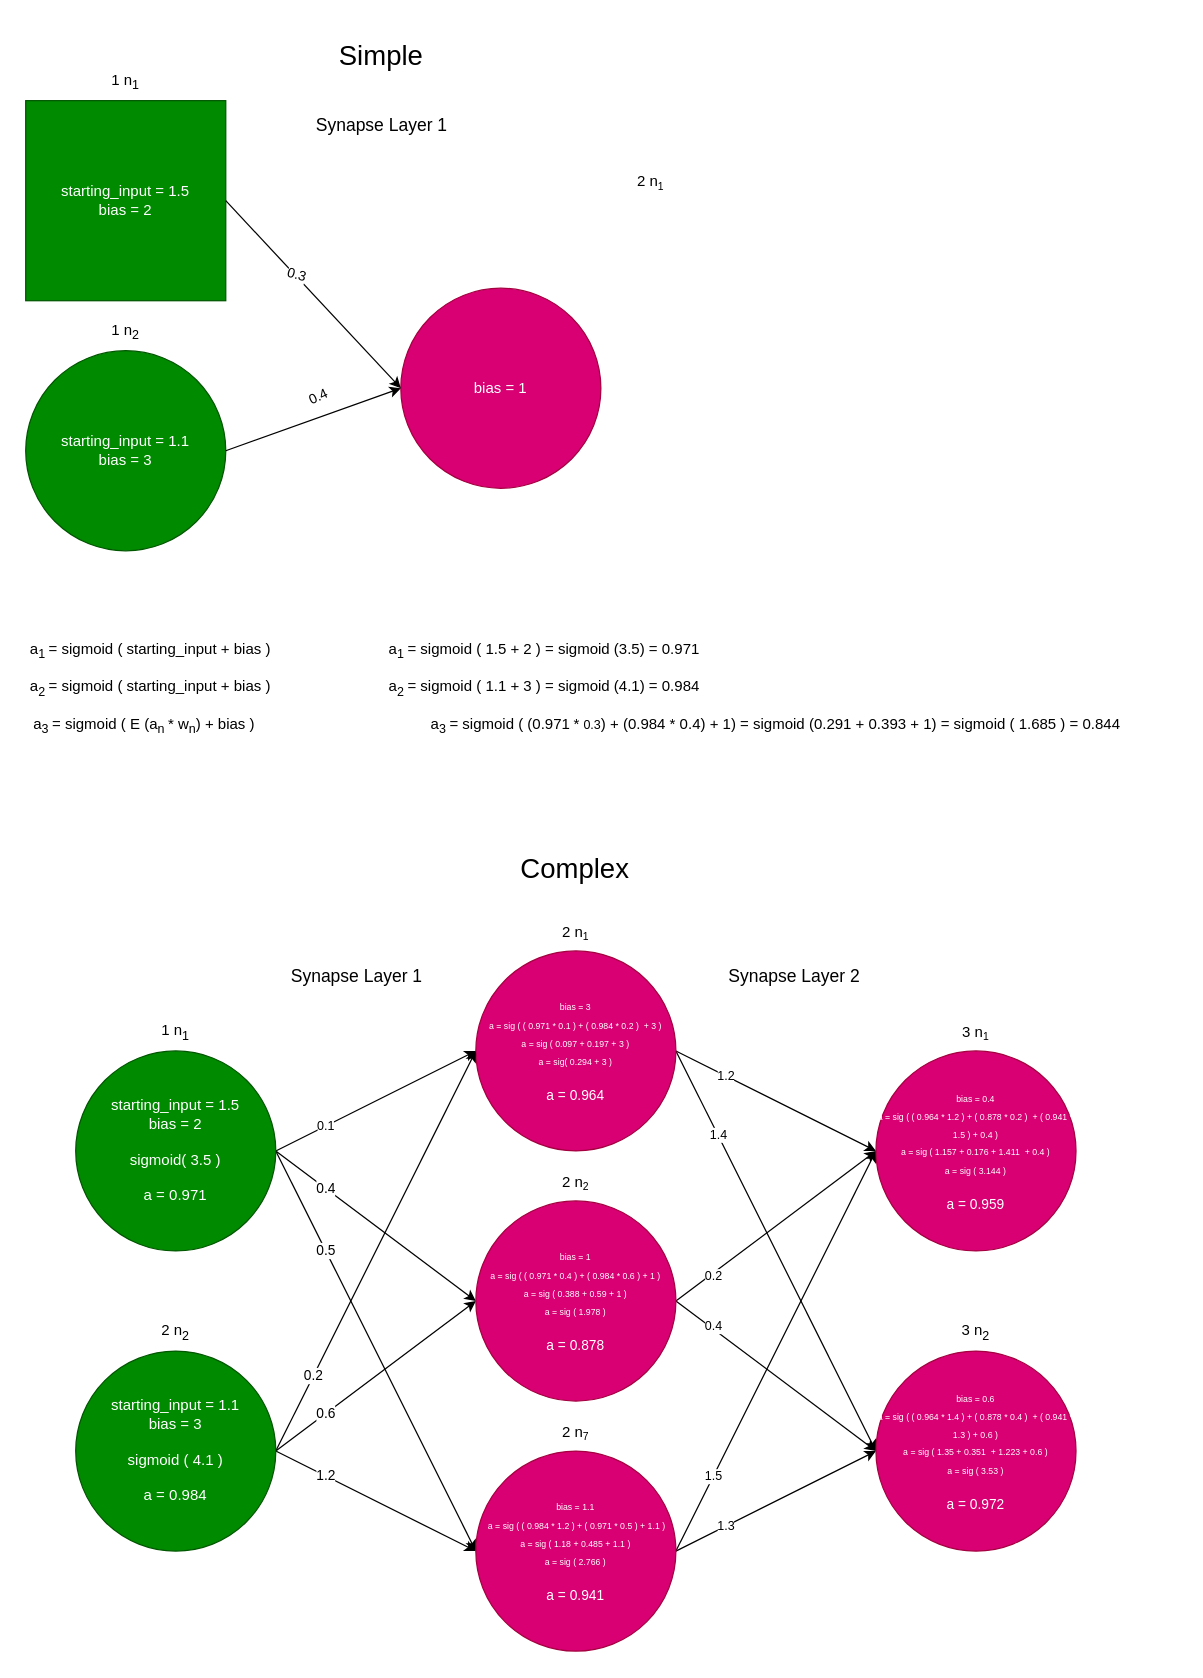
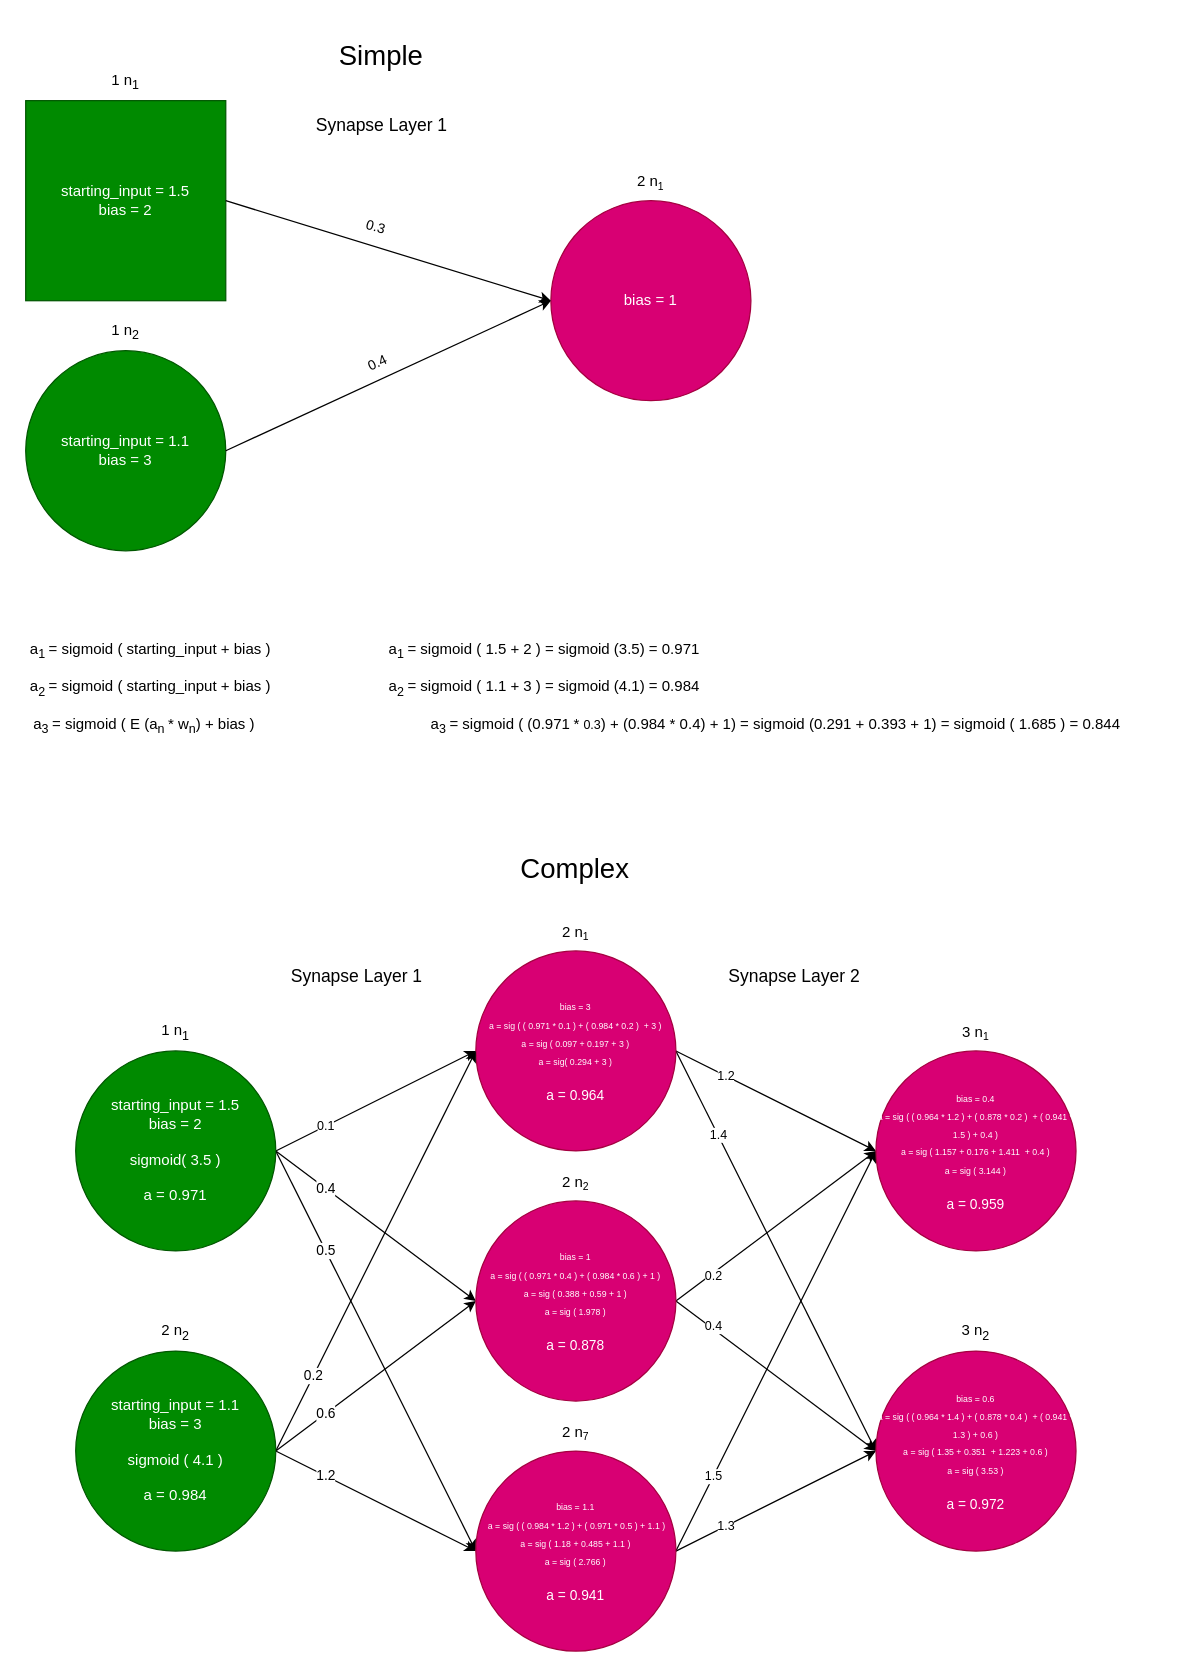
node "bias = 1": moved (501, 388) -> (651, 301)
